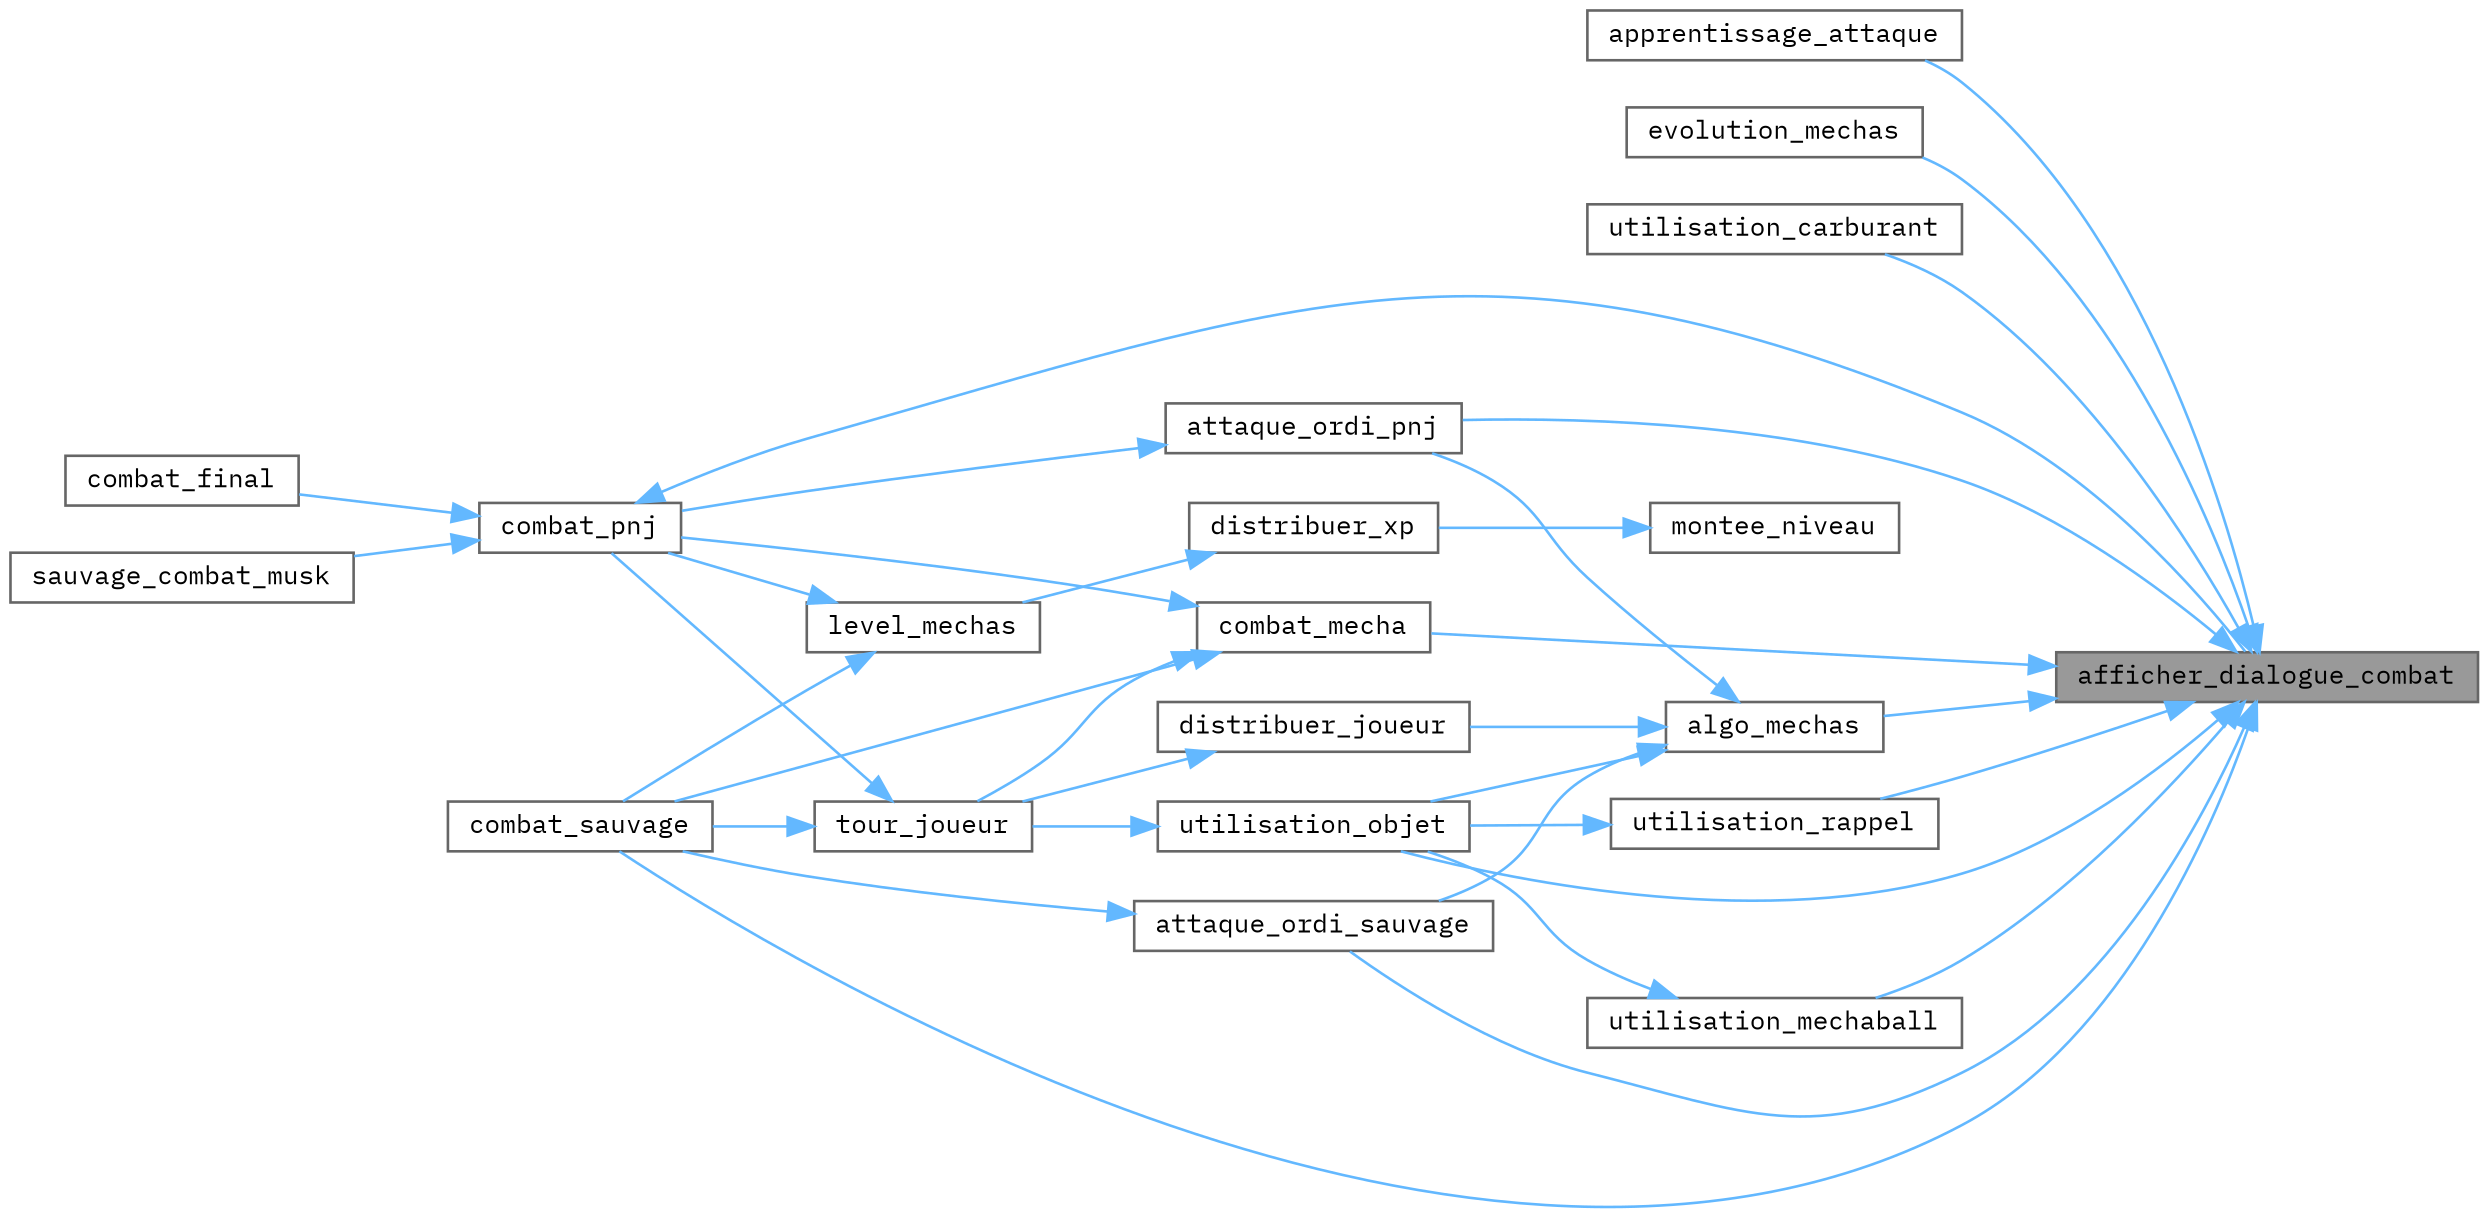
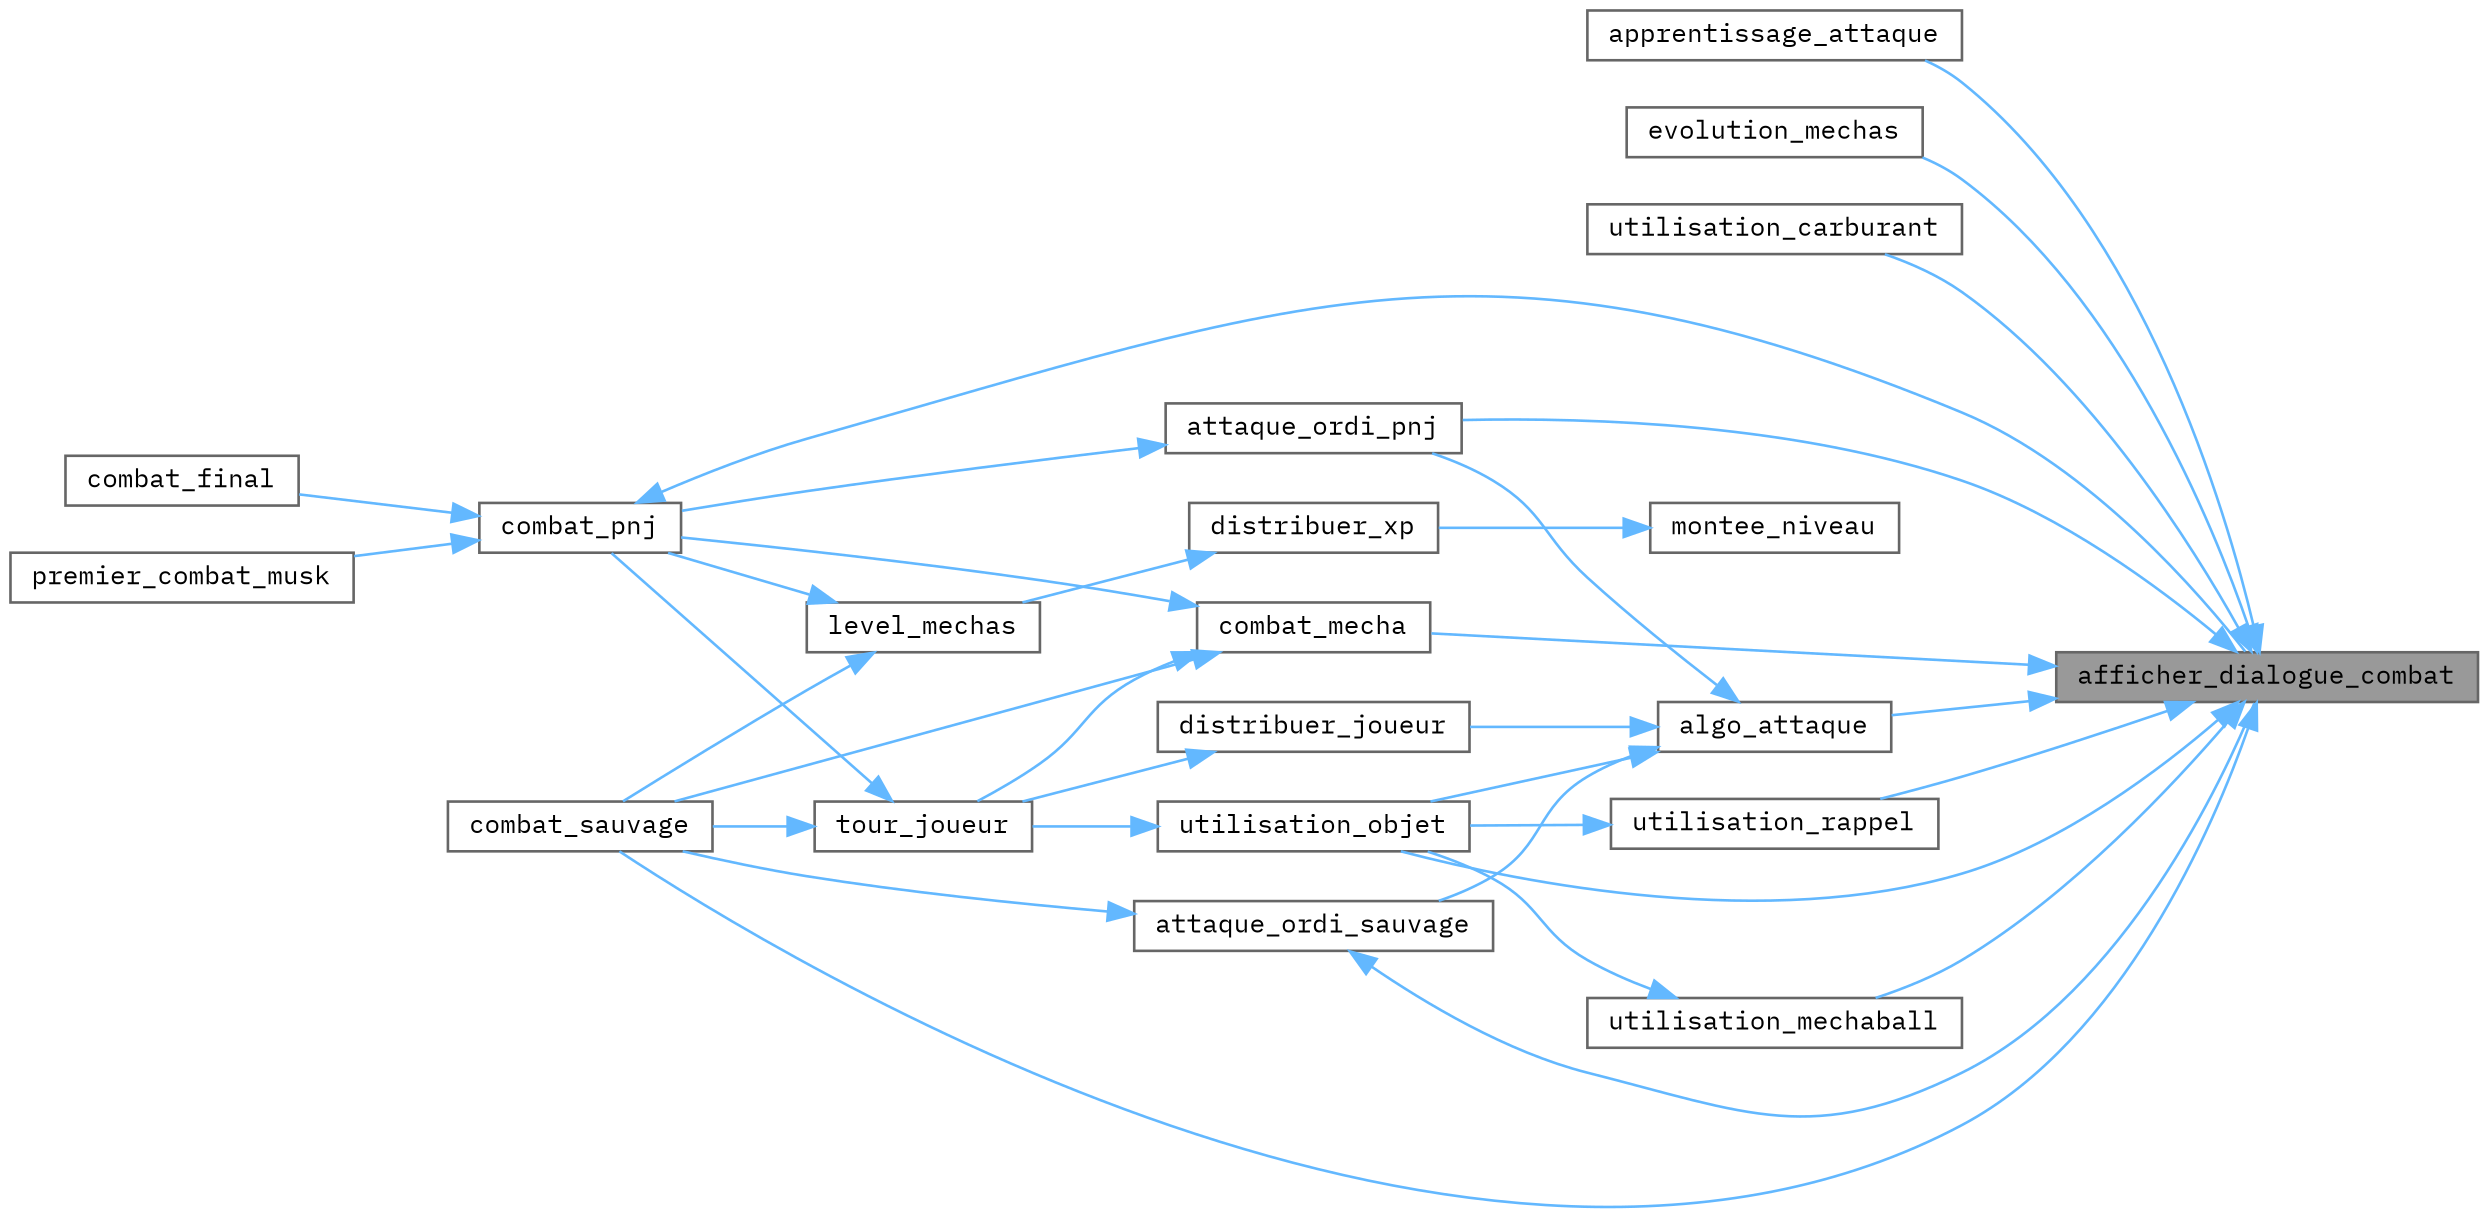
node "sauvage_combat_musk": label "sauvage_combat_musk" -> "premier_combat_musk"
node "algo_mechas": label "algo_mechas" -> "algo_attaque"
edge "attaque_ordi_sauvage" -> "afficher_dialogue_combat": reversed
